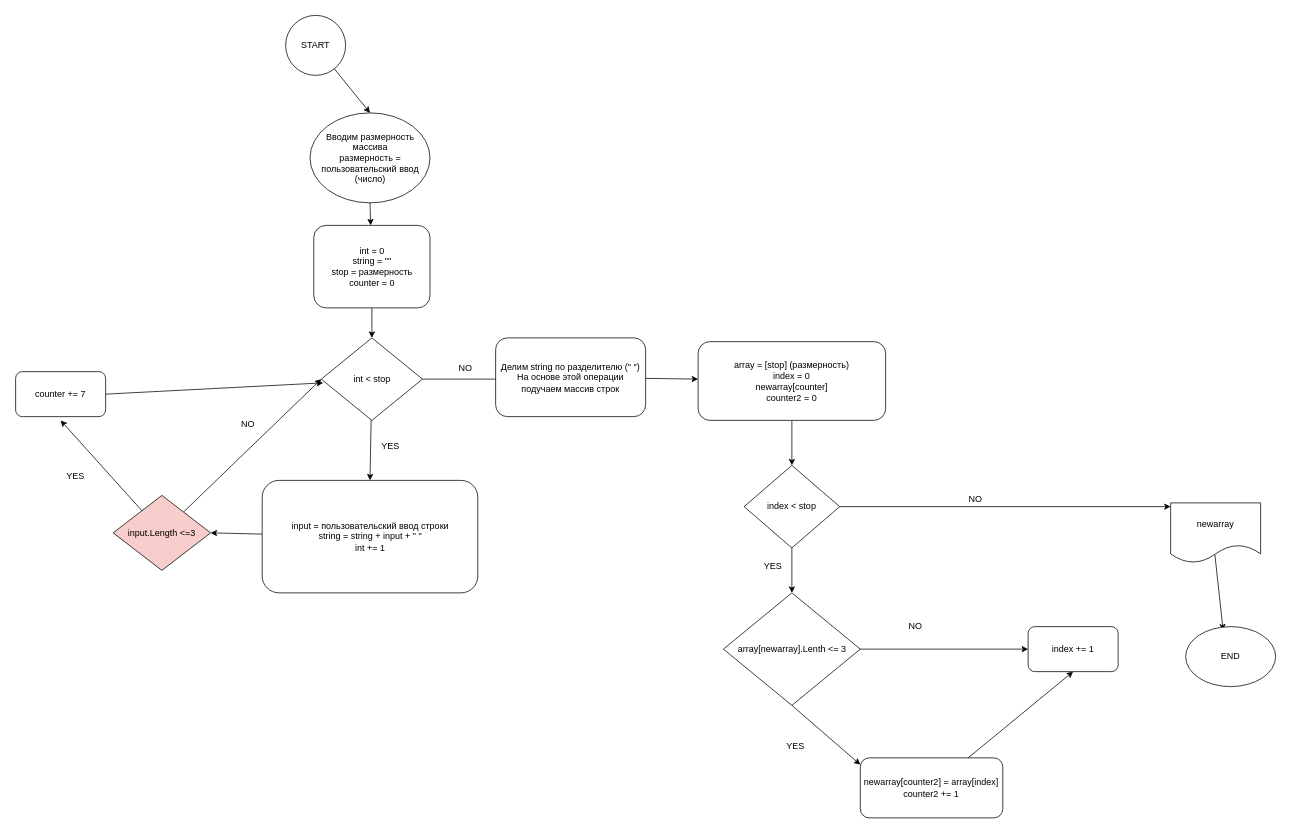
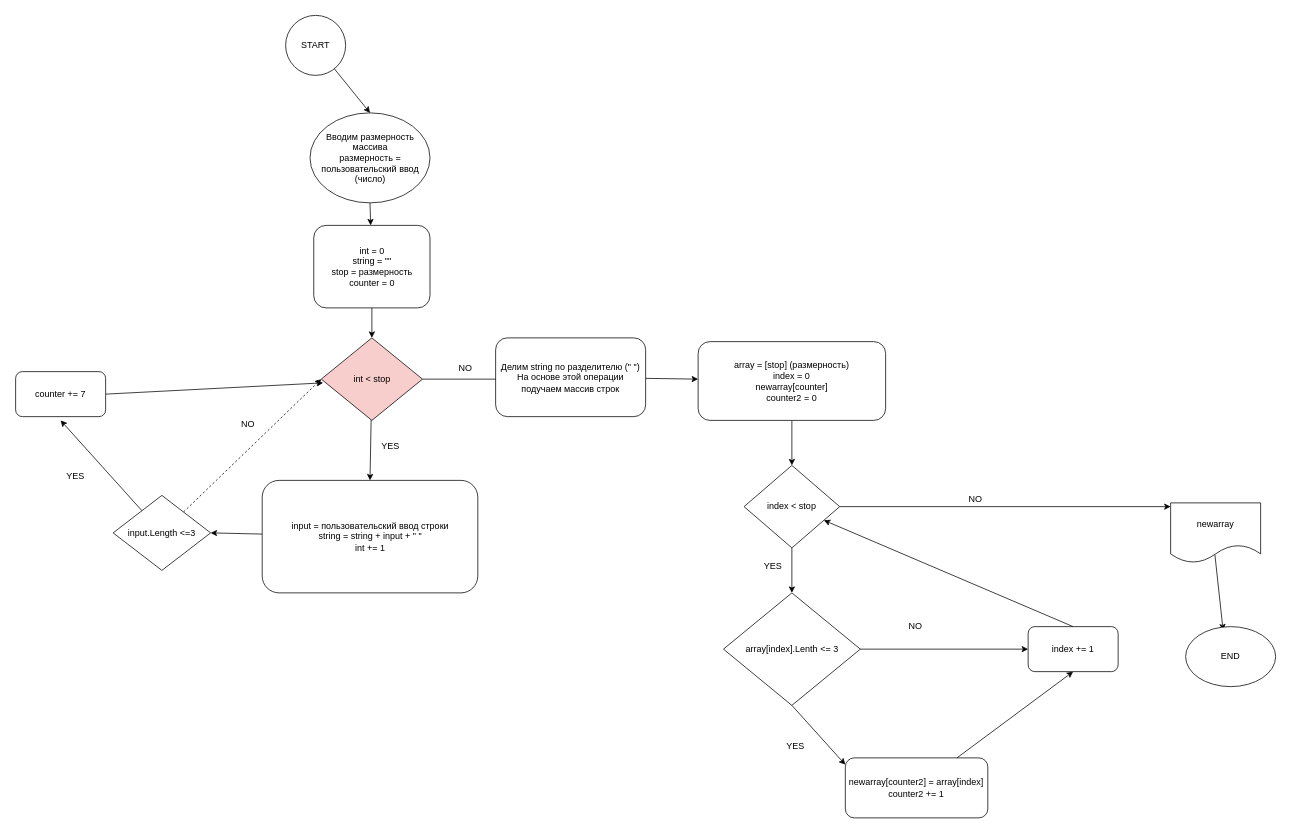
node "int < stop": fillcolor #ffffff -> #f8cecc
edge "input.Length <=3" -> "int < stop": style solid -> dashed
node "input.Length <=3": fillcolor #f8cecc -> #ffffff
edge "index += 1" -> "index < stop": added
node "array[newarray].Lenth <= 3": label "array[newarray].Lenth <= 3" -> "array[index].Lenth <= 3"
node "newarray[counter2] = array[index] counter2 += 1": moved (931, 788) -> (916, 788)
